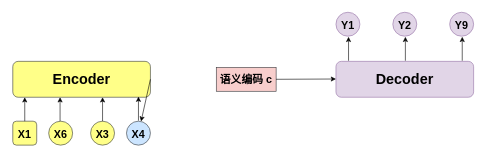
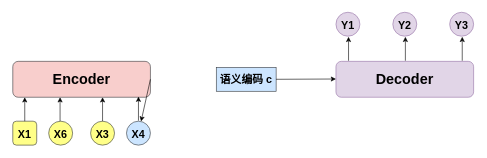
node "Y9": label "Y9" -> "Y3"
node "Encoder": fillcolor #ffff88 -> #f8cecc
node "语义编码 c": fillcolor #f8cecc -> #cce5ff
